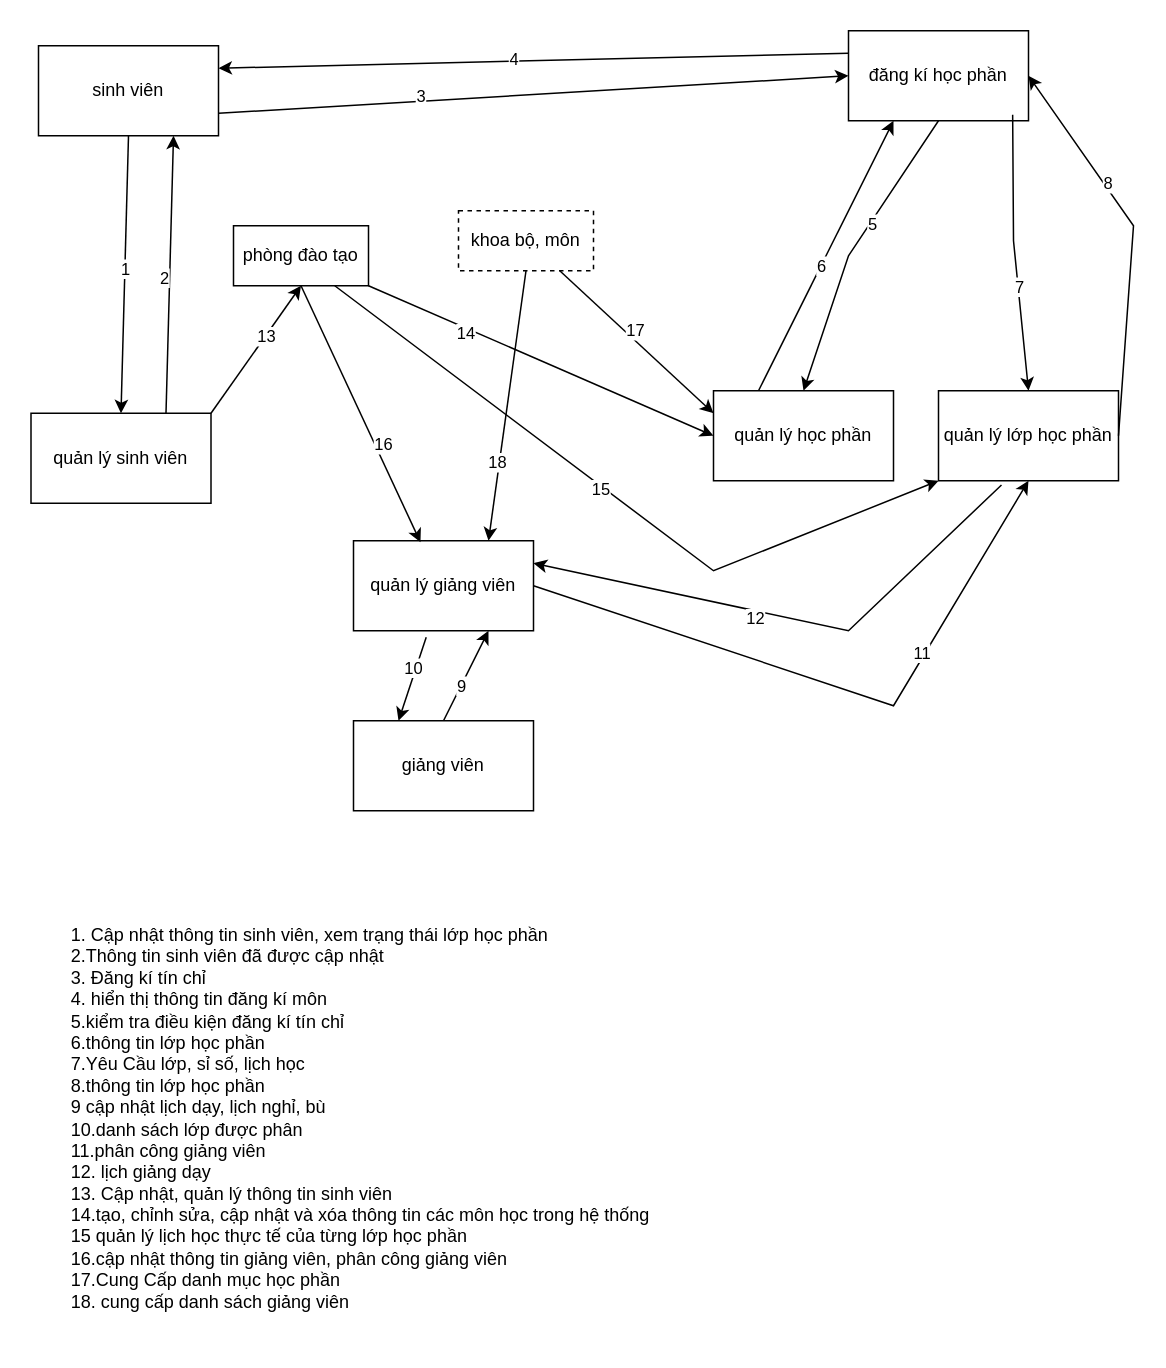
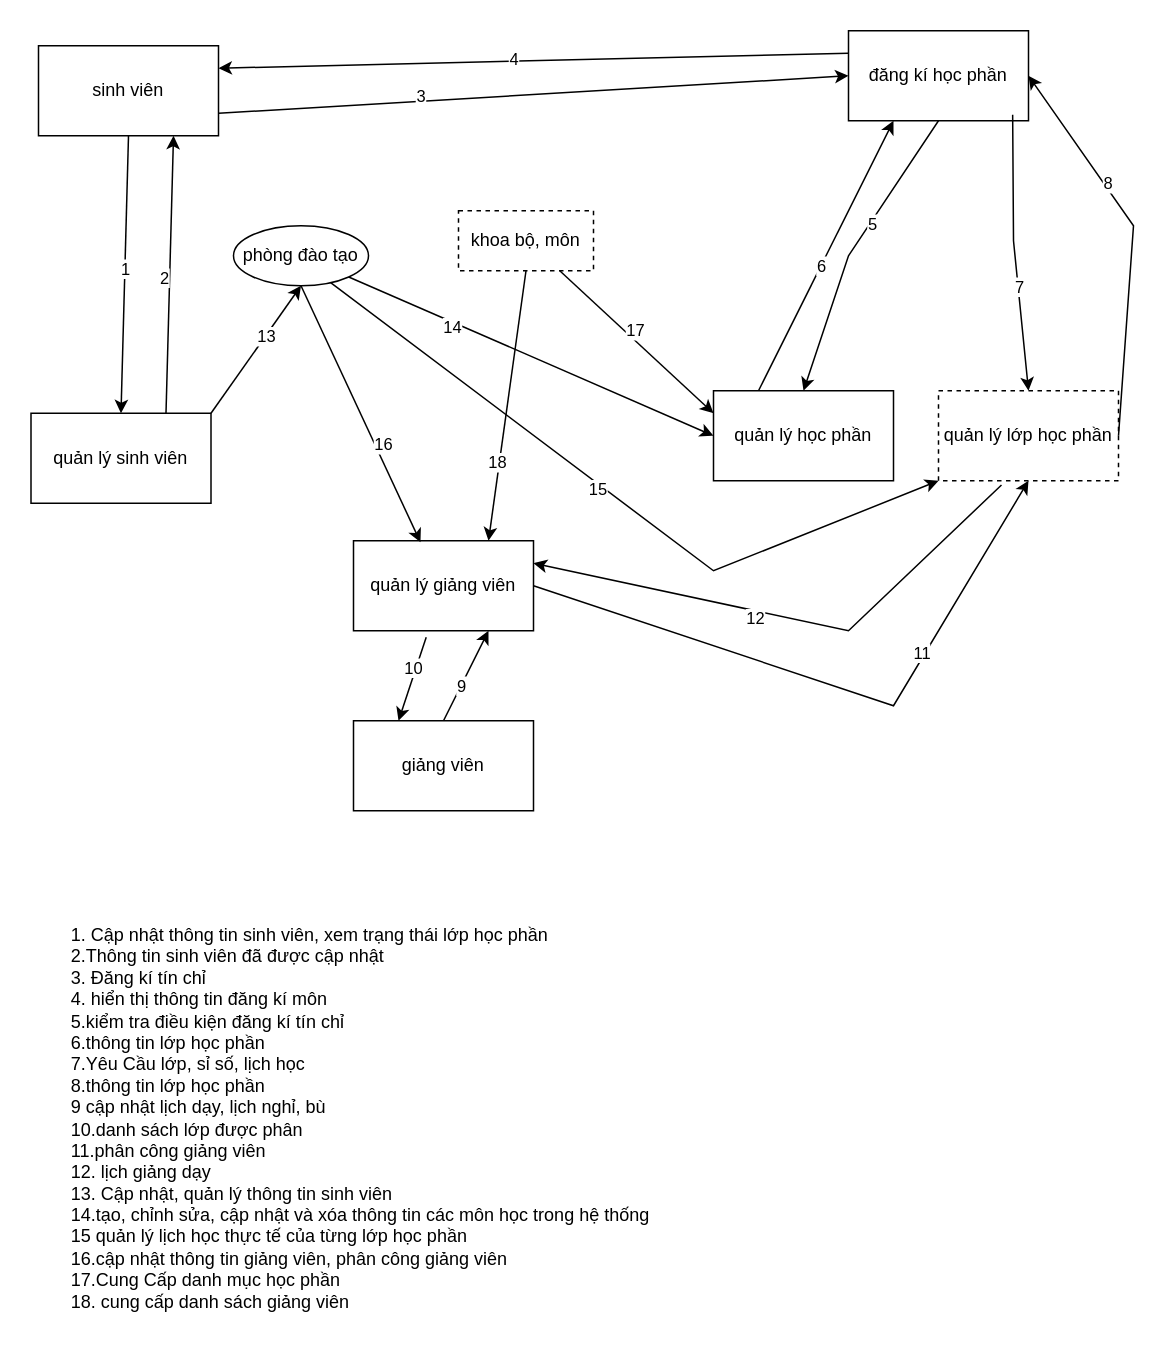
node "phòng đào tạo": shape rectangle -> ellipse
node "quản lý lớp học phần": style solid -> dashed
